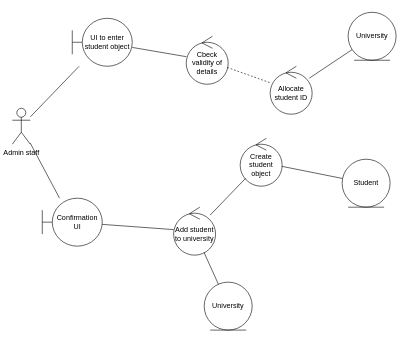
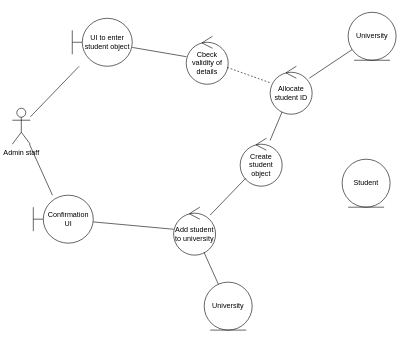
edge "Allocate student ID" -- "Create student object": added
edge "Create student object" -- "Student": removed
node "Confirmation UI": moved (72, 222) -> (63, 219)
